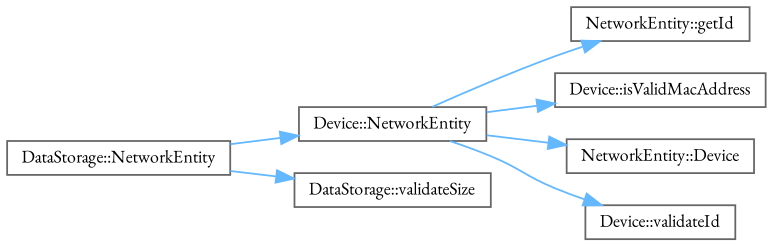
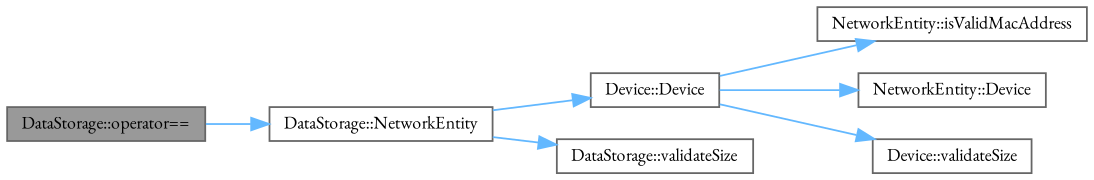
node "NetworkEntity::getId": label "NetworkEntity::getId" -> "NetworkEntity::isValidMacAddress"
node "Device::isValidMacAddress": removed
node "DataStorage::operator==": added
node "Device::NetworkEntity": label "Device::NetworkEntity" -> "Device::Device"
node "Device::validateId": label "Device::validateId" -> "Device::validateSize"
